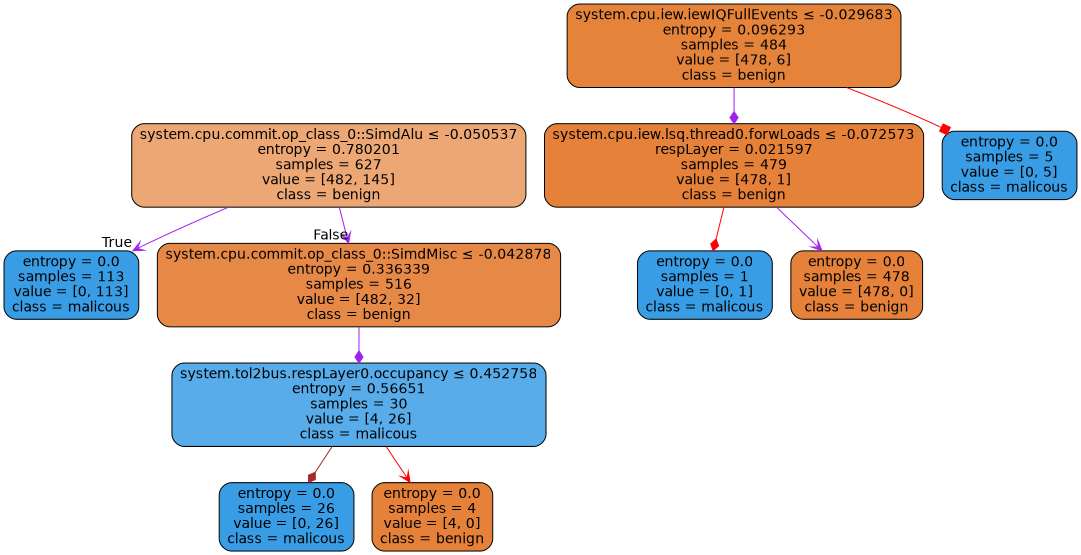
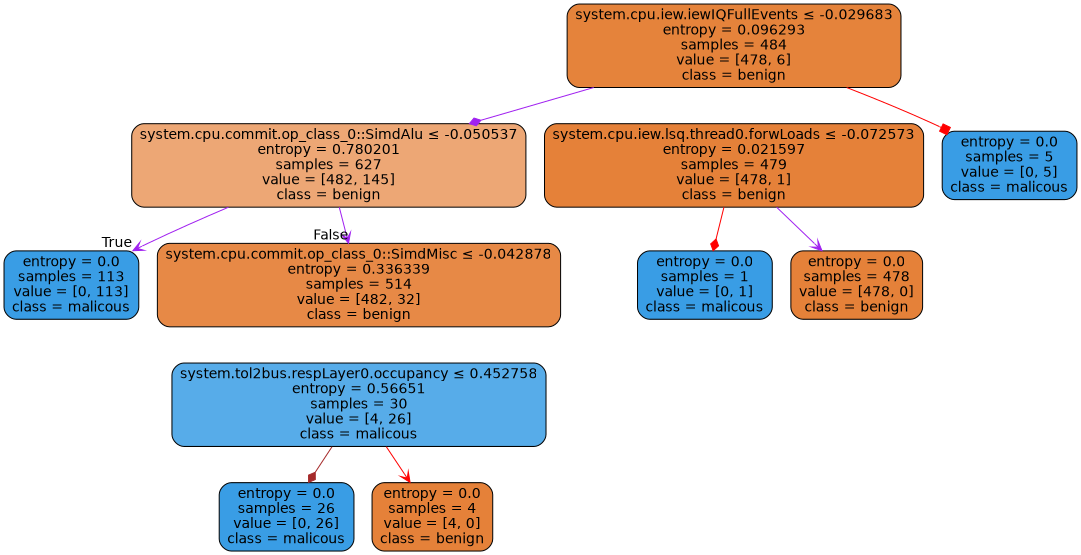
edge "system.cpu.iew.iewIQFullEvents ≤ -0.029683" -> "system.cpu.iew.lsq.thread0.forwLoads ≤ -0.072573": now "system.cpu.iew.iewIQFullEvents ≤ -0.029683" -> "system.cpu.commit.op_class_0::SimdAlu ≤ -0.050537"
node "system.cpu.iew.lsq.thread0.forwLoads ≤ -0.072573": text "respLayer = 0.021597" -> "entropy = 0.021597"
node "system.cpu.commit.op_class_0::SimdMisc ≤ -0.042878": text "samples = 516" -> "samples = 514"
edge "system.cpu.commit.op_class_0::SimdMisc ≤ -0.042878" -> "system.tol2bus.respLayer0.occupancy ≤ 0.452758": removed
